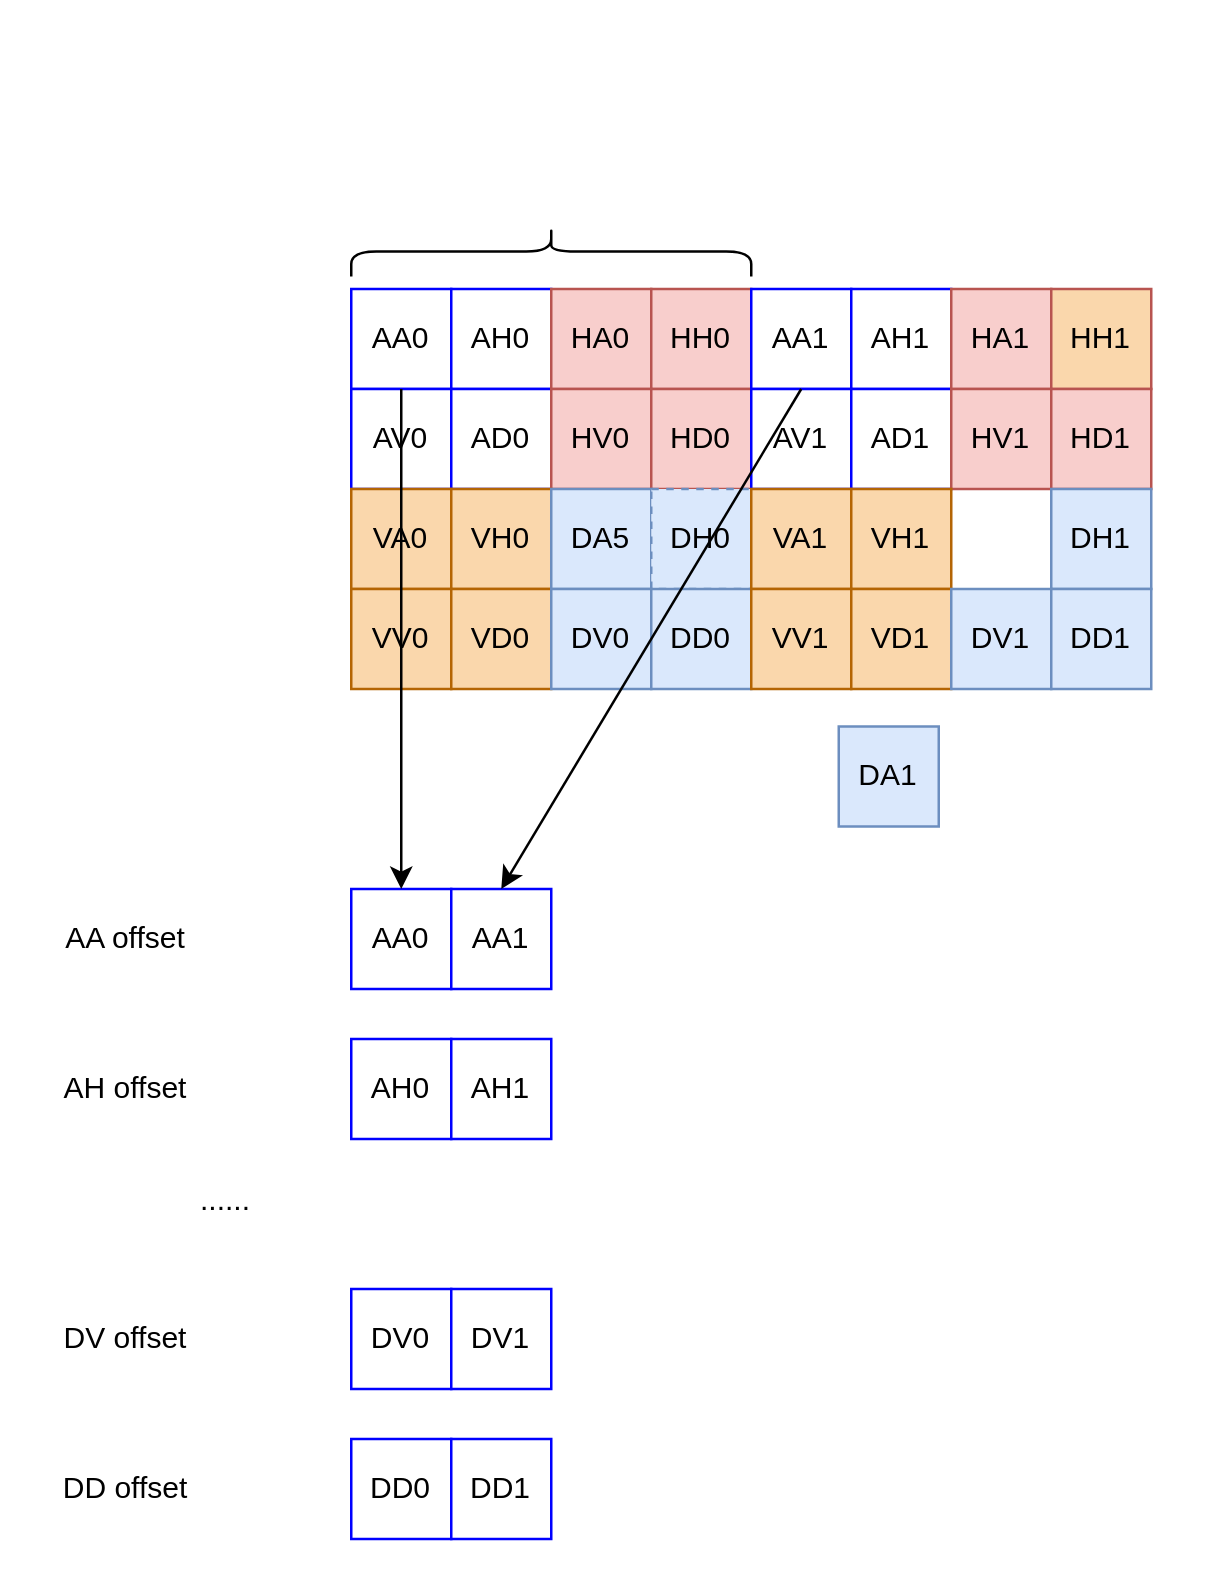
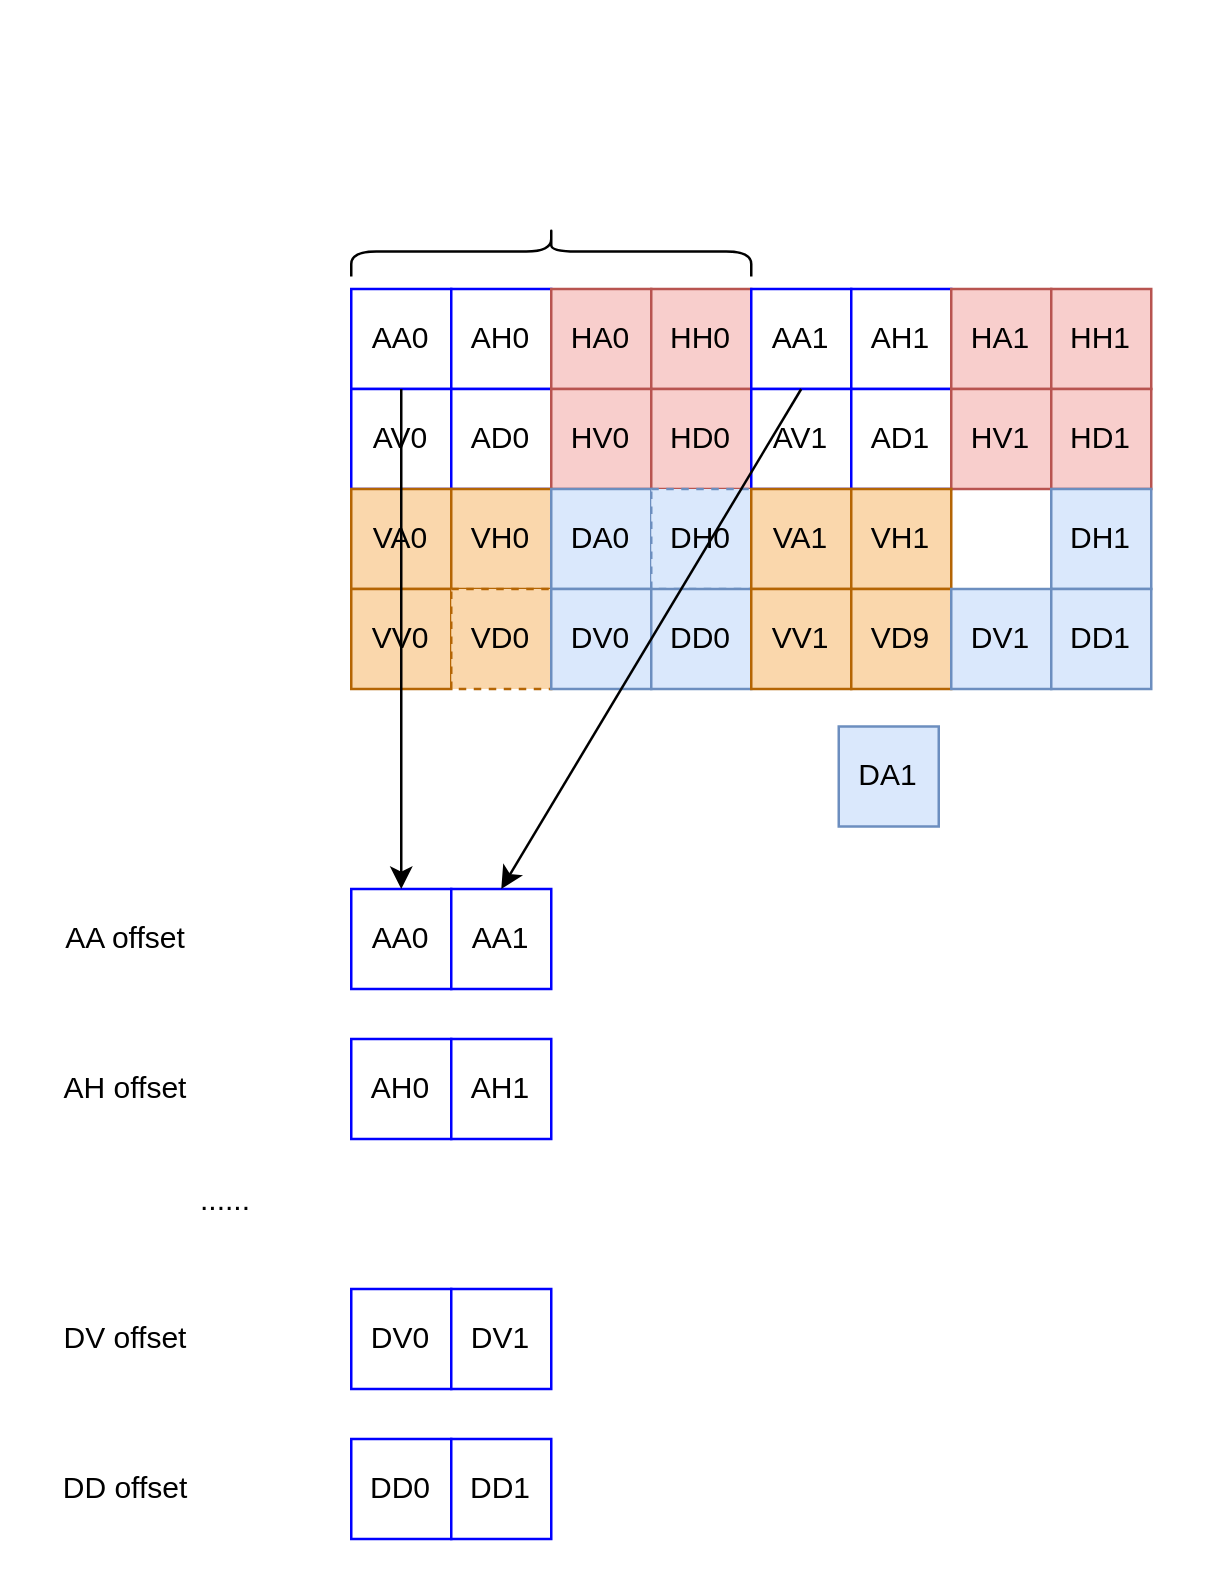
node "HH1": fillcolor #fad7ac -> #f8cecc
node "DA5": label "DA5" -> "DA0"
node "VD0": style solid -> dashed
node "VD1": label "VD1" -> "VD9"
